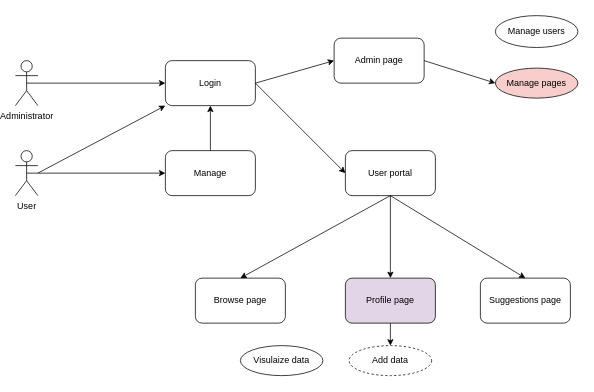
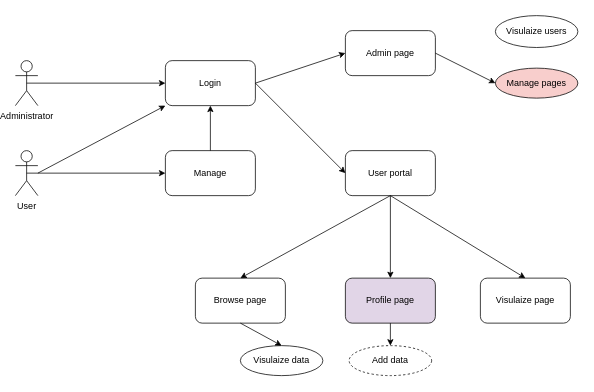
node "Manage users": label "Manage users" -> "Visulaize users"
node "Admin page": moved (379, 60) -> (390, 53)
node "Suggestions page": label "Suggestions page" -> "Visulaize page"
edge "Browse page" -> "Visulaize data": added
